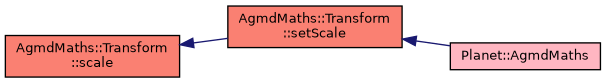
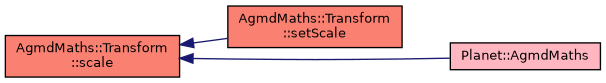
edge "Planet::AgmdMaths" -> "AgmdMaths::Transform ::setScale": now "Planet::AgmdMaths" -> "AgmdMaths::Transform ::scale"
